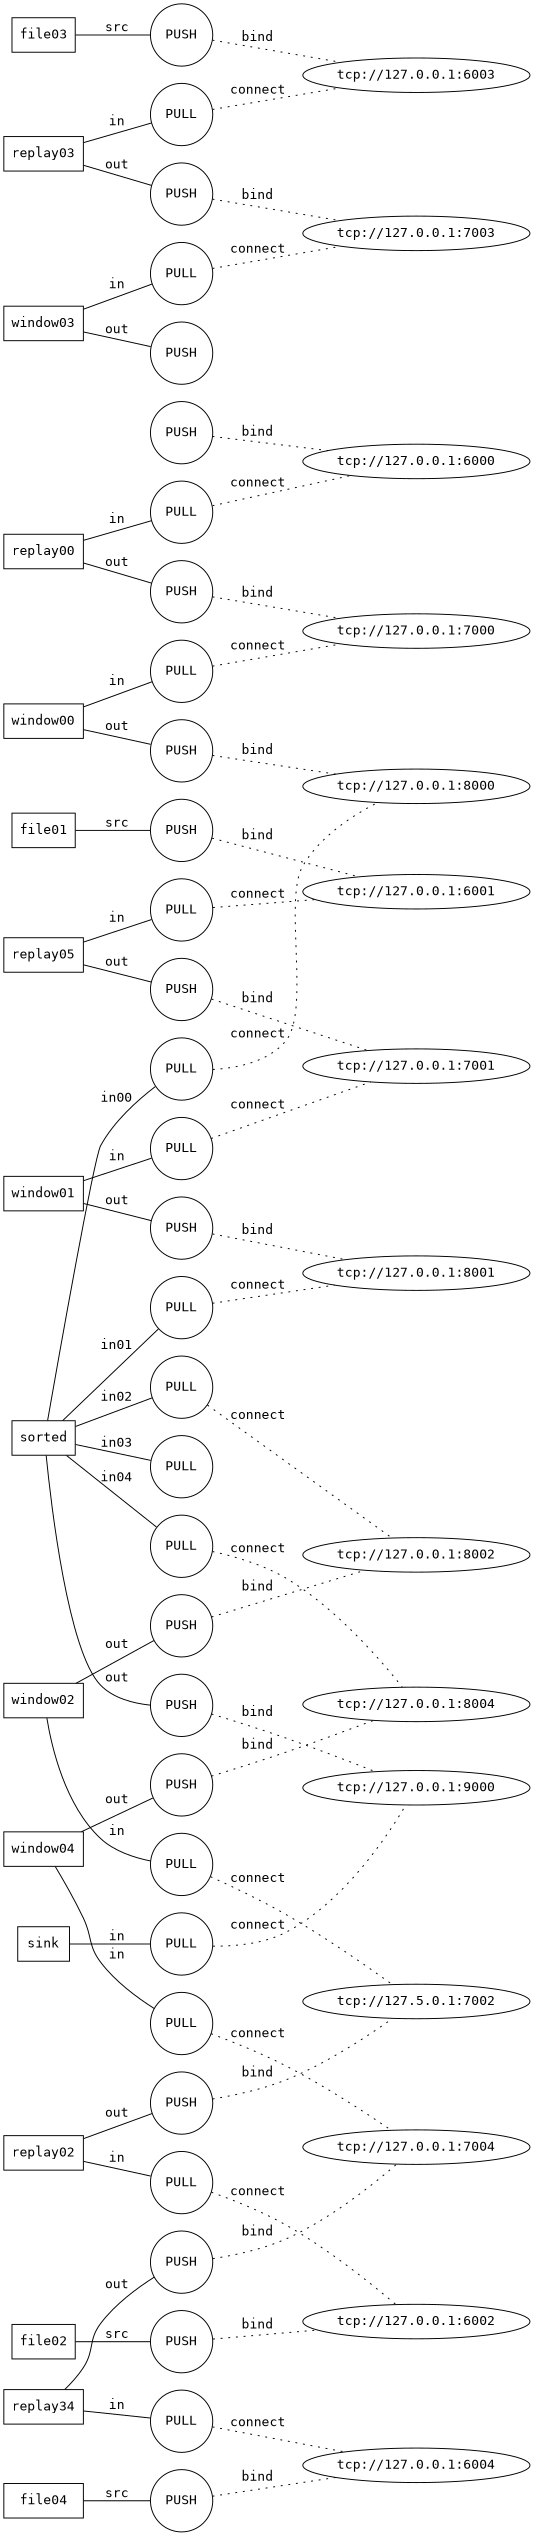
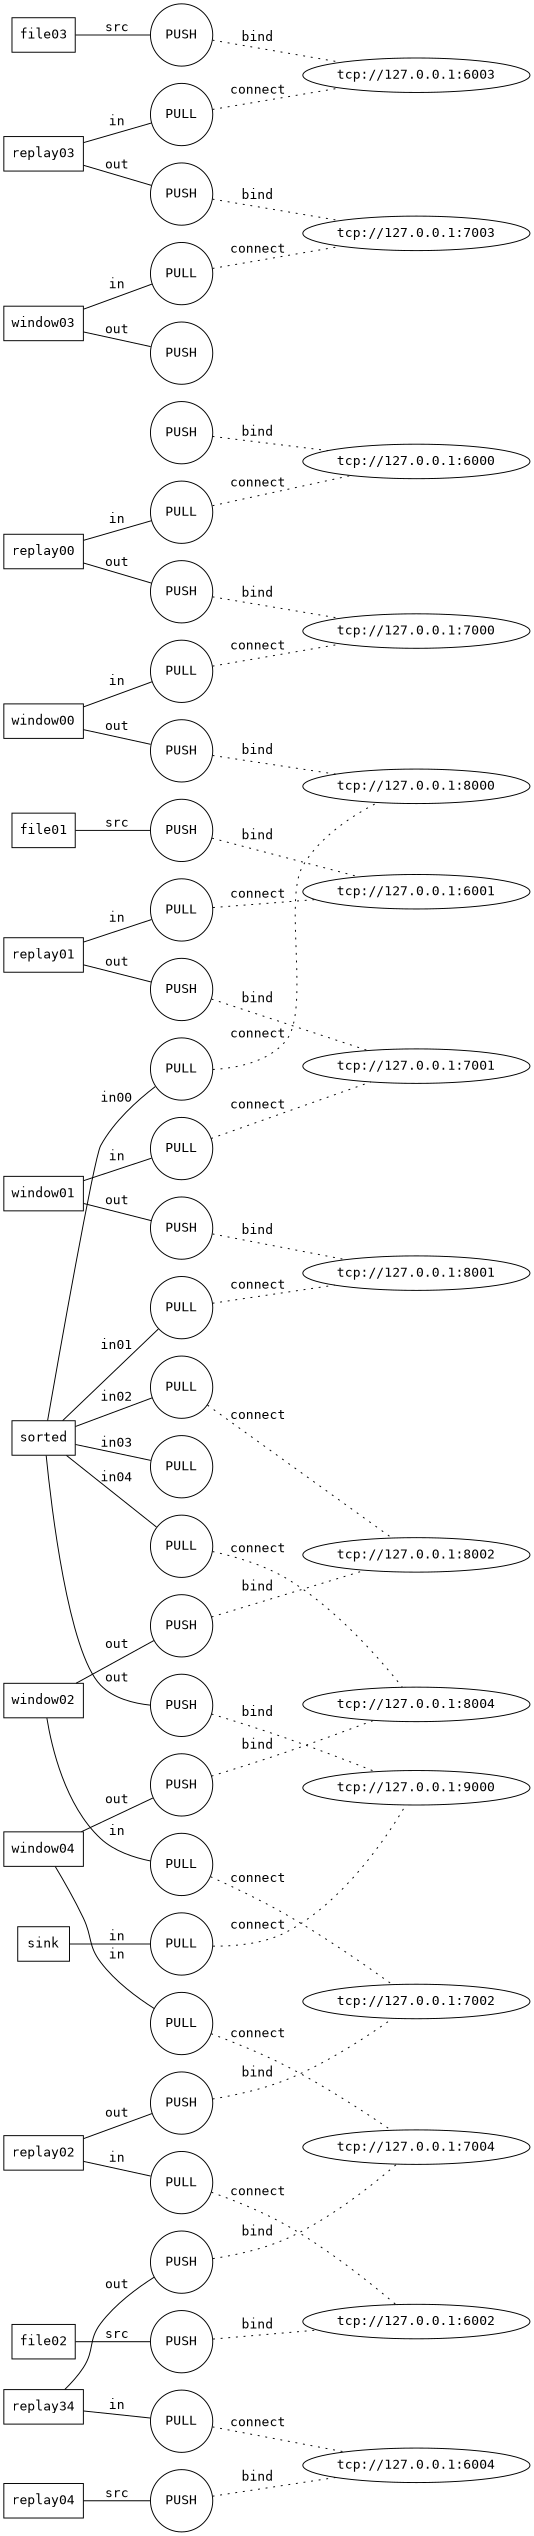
node "replay05": label "replay05" -> "replay01"
node "tcp://127.5.0.1:7002": label "tcp://127.5.0.1:7002" -> "tcp://127.0.0.1:7002"
node "file04": label "file04" -> "replay04"
